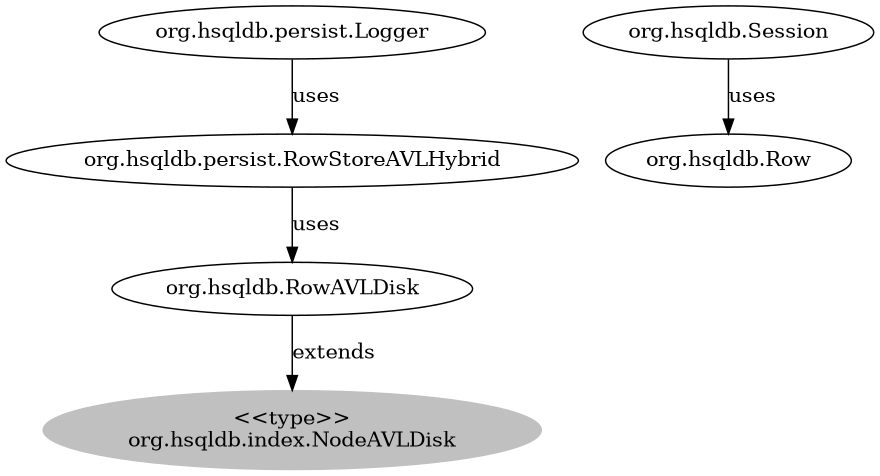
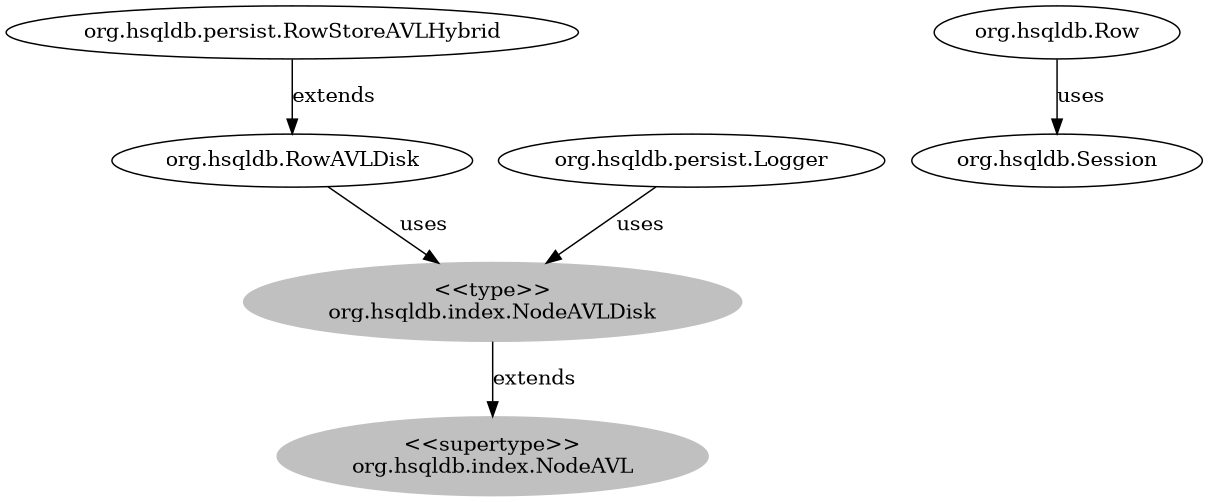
edge "org.hsqldb.persist.Logger" -> "org.hsqldb.persist.RowStoreAVLHybrid": now "org.hsqldb.persist.Logger" -> "<<type>> org.hsqldb.index.NodeAVLDisk"
edge "org.hsqldb.Session" -> "org.hsqldb.Row": reversed
edge "org.hsqldb.persist.RowStoreAVLHybrid" -> "org.hsqldb.RowAVLDisk": label "uses" -> "extends"
edge "org.hsqldb.RowAVLDisk" -> "<<type>> org.hsqldb.index.NodeAVLDisk": label "extends" -> "uses"
node "<<supertype>> org.hsqldb.index.NodeAVL": added
